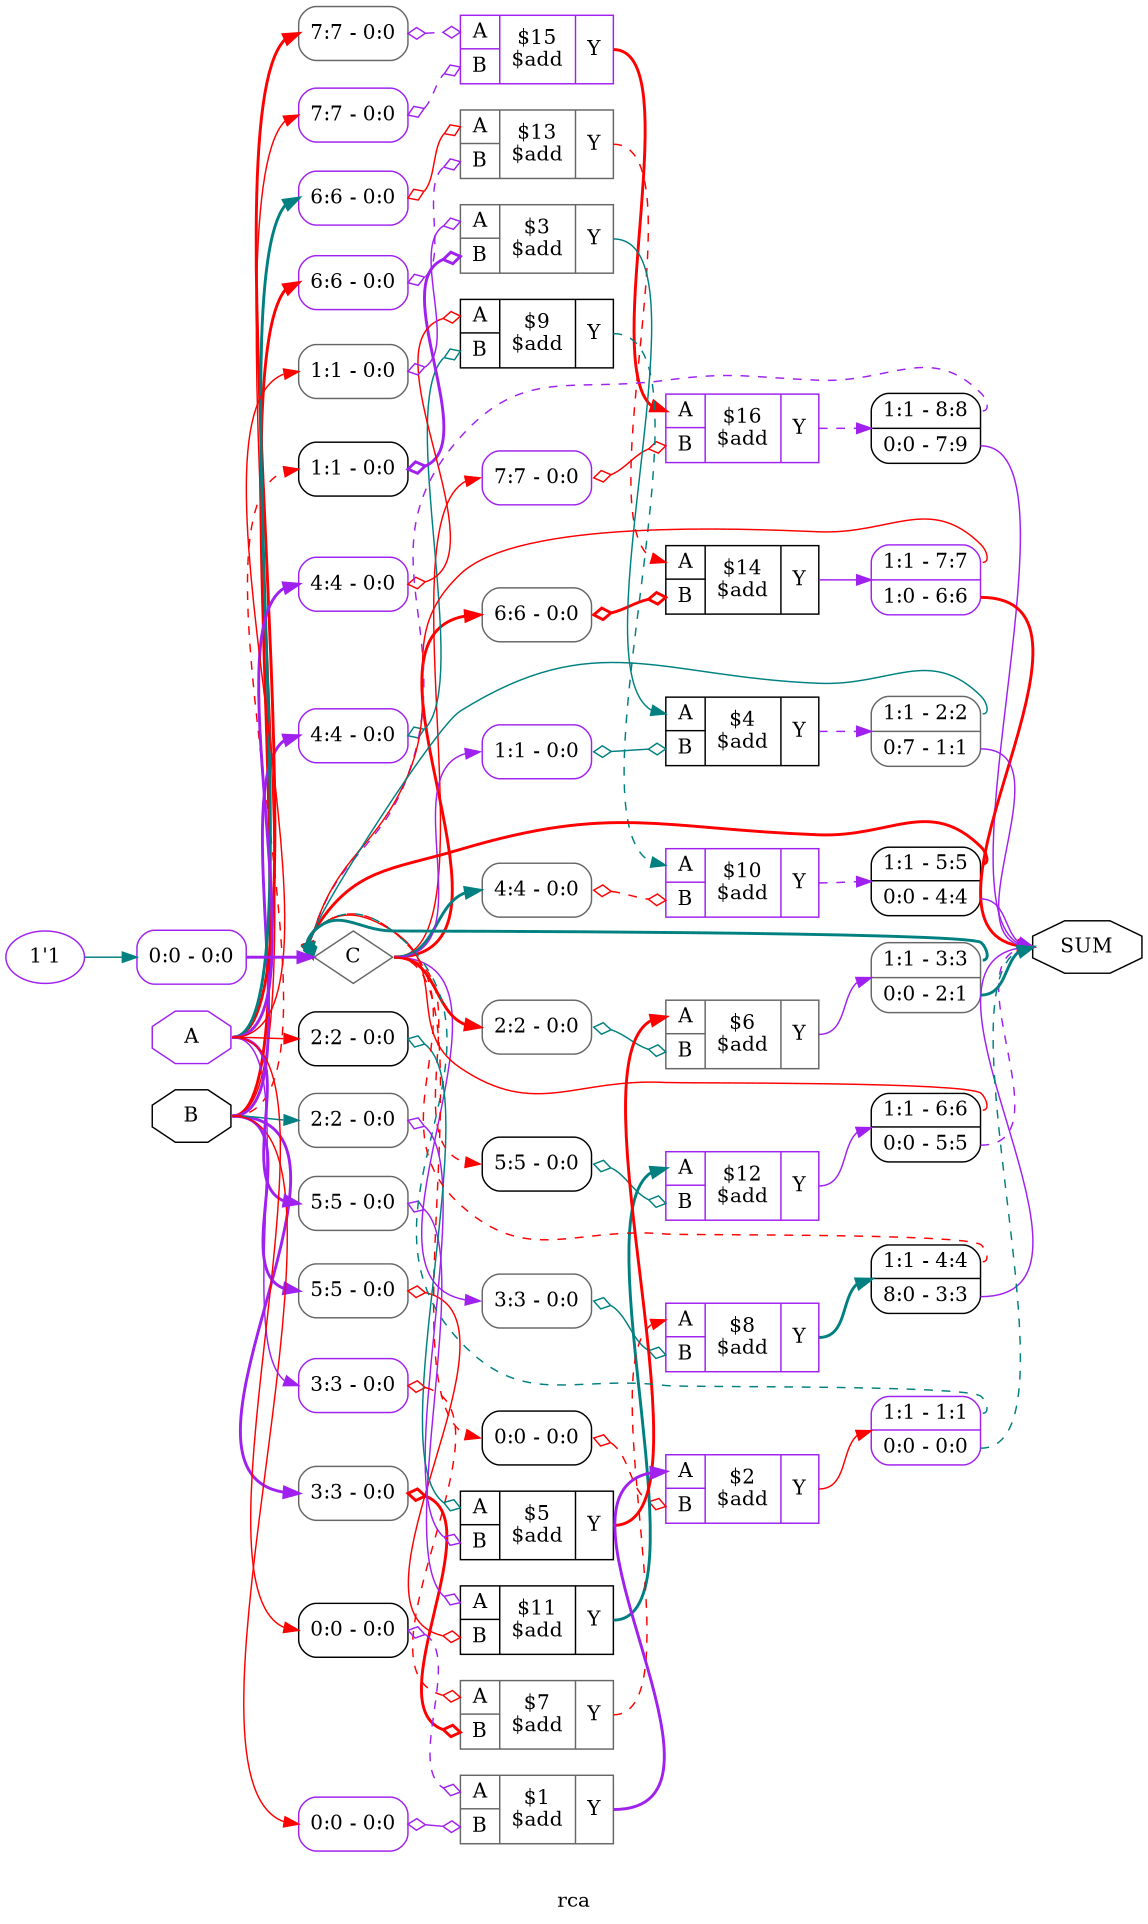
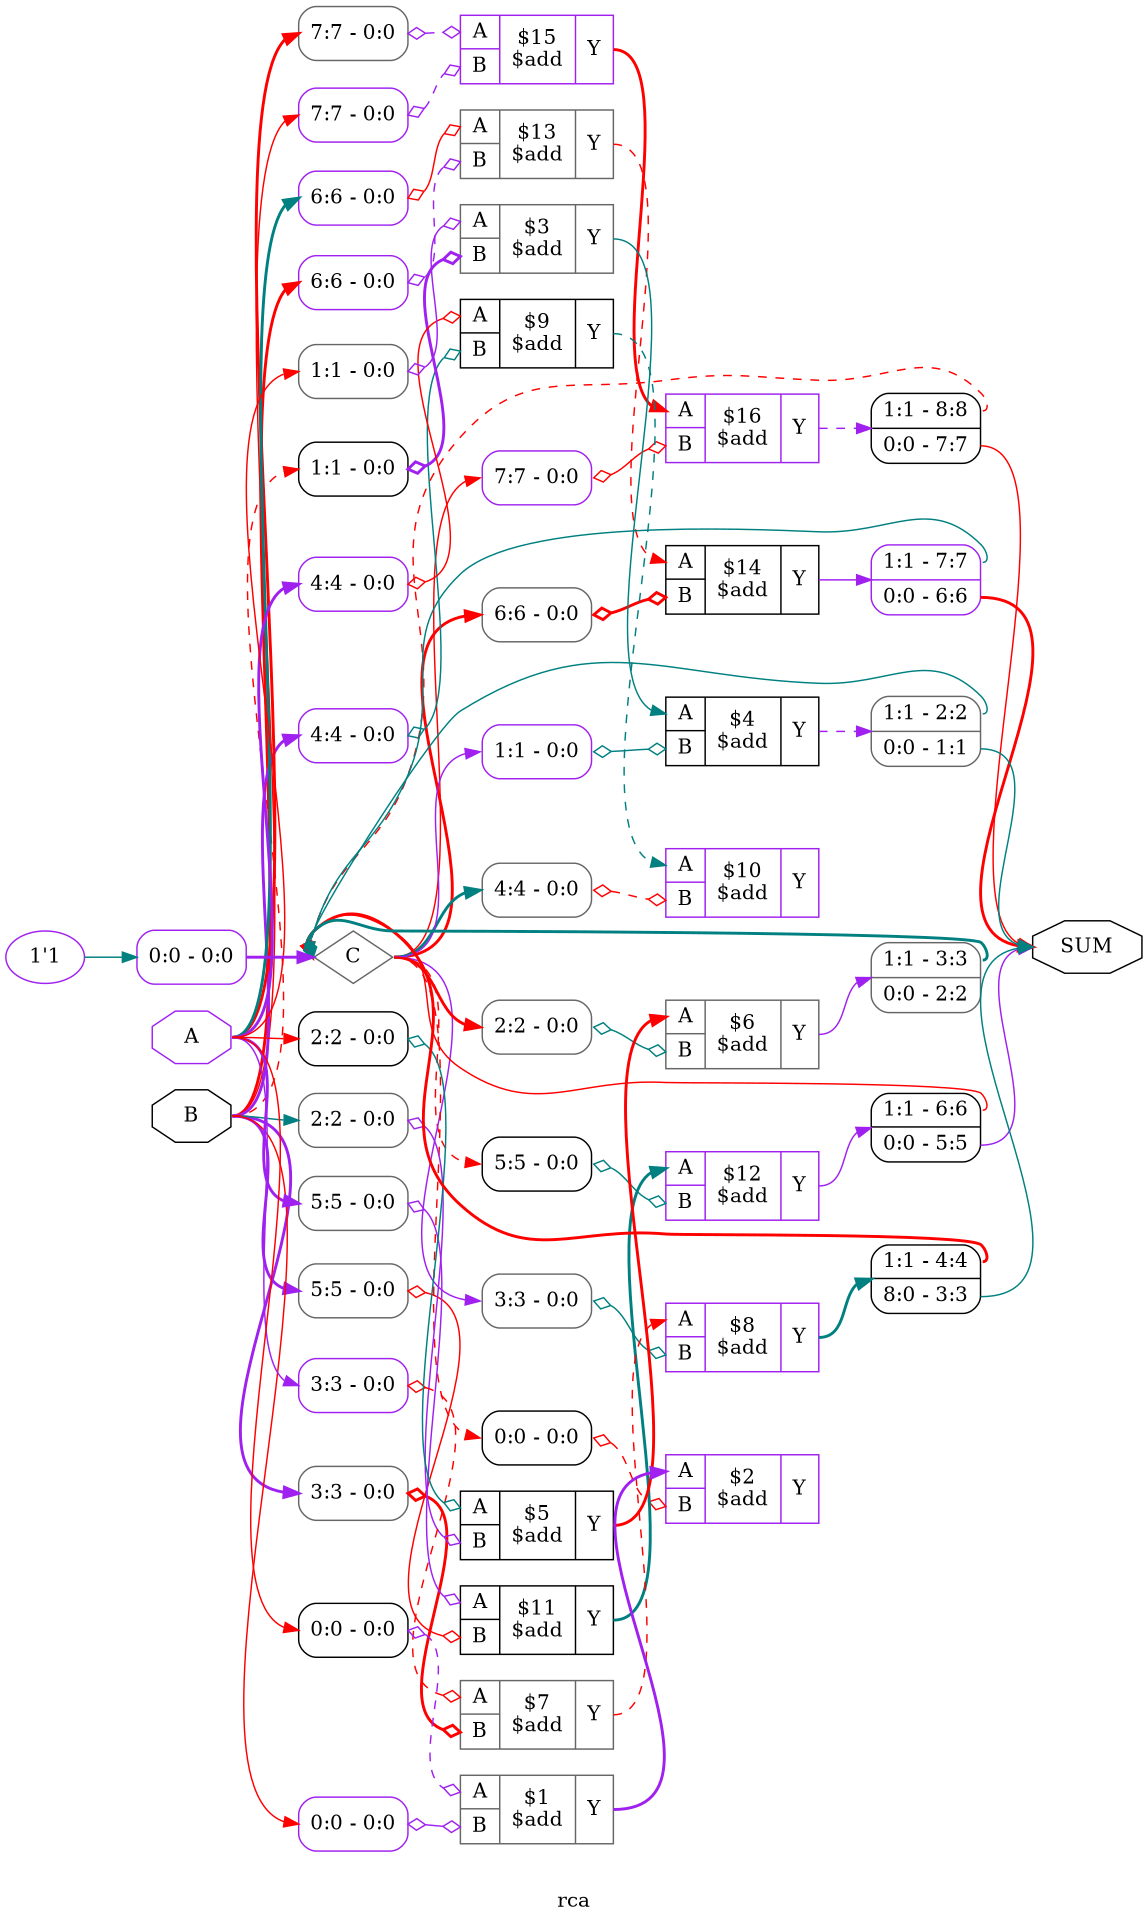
edge "1:1 - 8:8" -> "C": color purple -> red
node "1:1 - 8:8": text "0:0 - 7:9" -> "0:0 - 7:7"
edge "1:1 - 7:7" -> "C": color red -> teal
node "1:1 - 7:7": text "1:0 - 6:6" -> "0:0 - 6:6"
edge "1:1 - 8:8" -> "SUM": color purple -> red
node "1:1 - 2:2": text "0:7 - 1:1" -> "0:0 - 1:1"
edge "1:1 - 2:2" -> "SUM": color purple -> teal
node "1:1 - 5:5": removed
edge "1:1 - 3:3" -> "SUM": removed
node "1:1 - 3:3": text "0:0 - 2:1" -> "0:0 - 2:2"
edge "1:1 - 6:6" -> "SUM": style dashed -> solid
edge "1:1 - 4:4" -> "SUM": color purple -> teal
edge "1:1 - 4:4" -> "C": style dashed -> bold
node "1:1 - 1:1": removed
